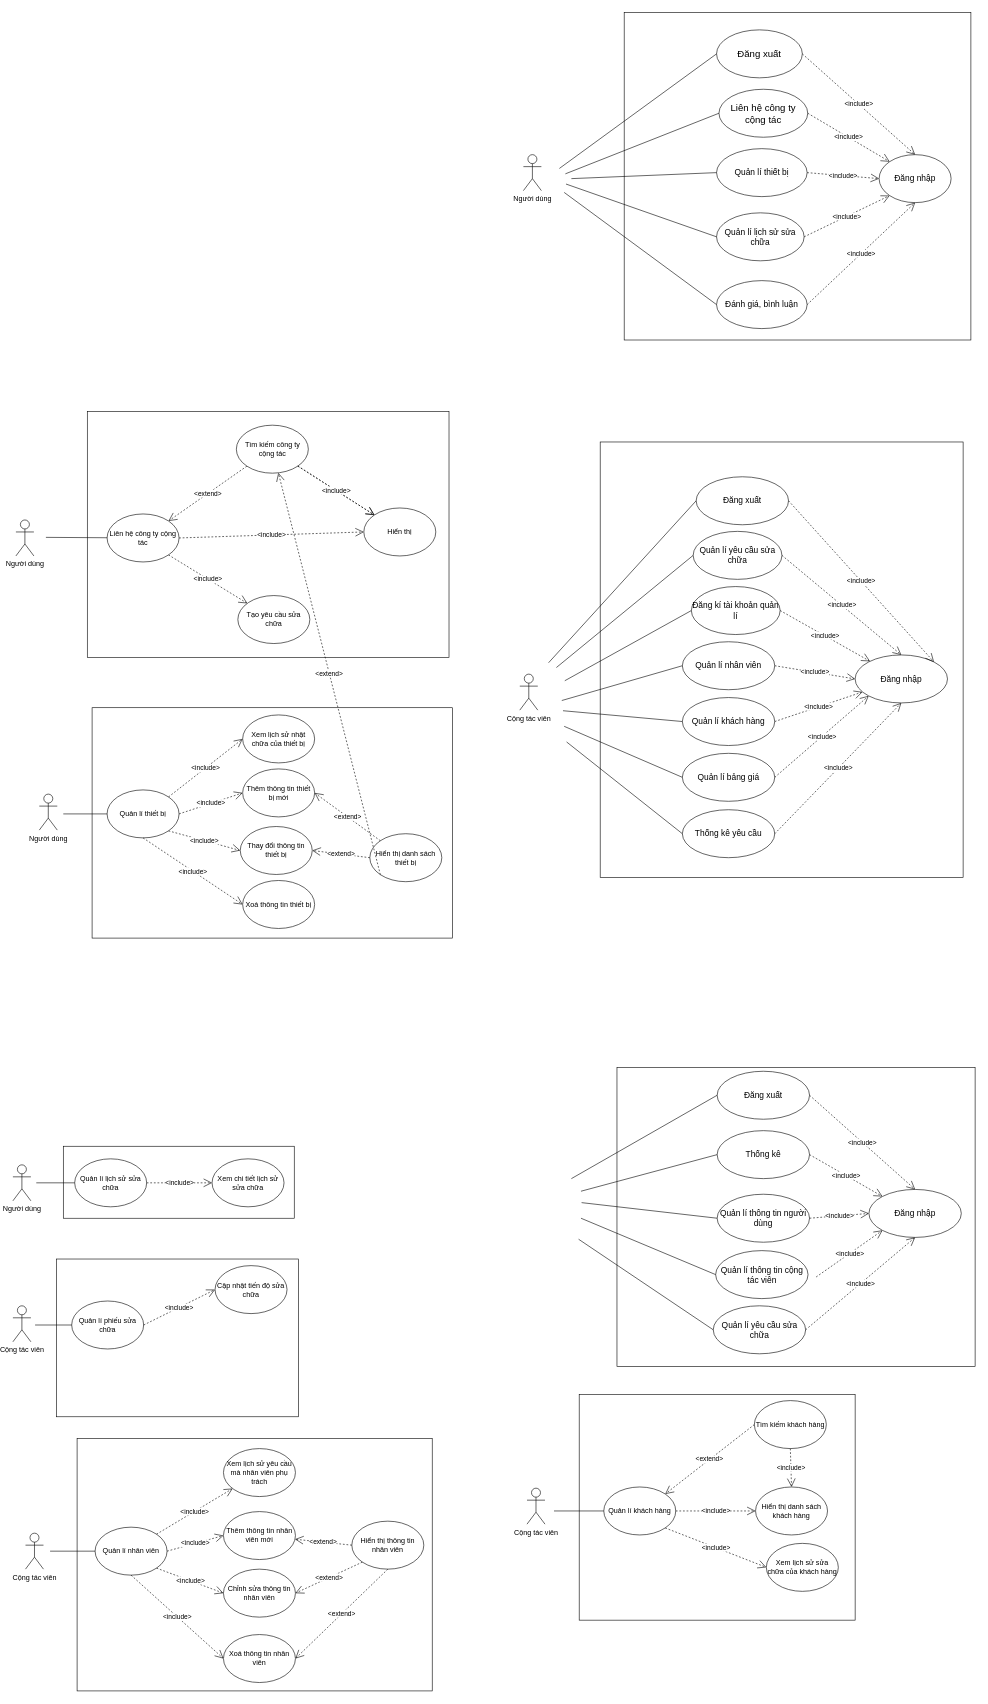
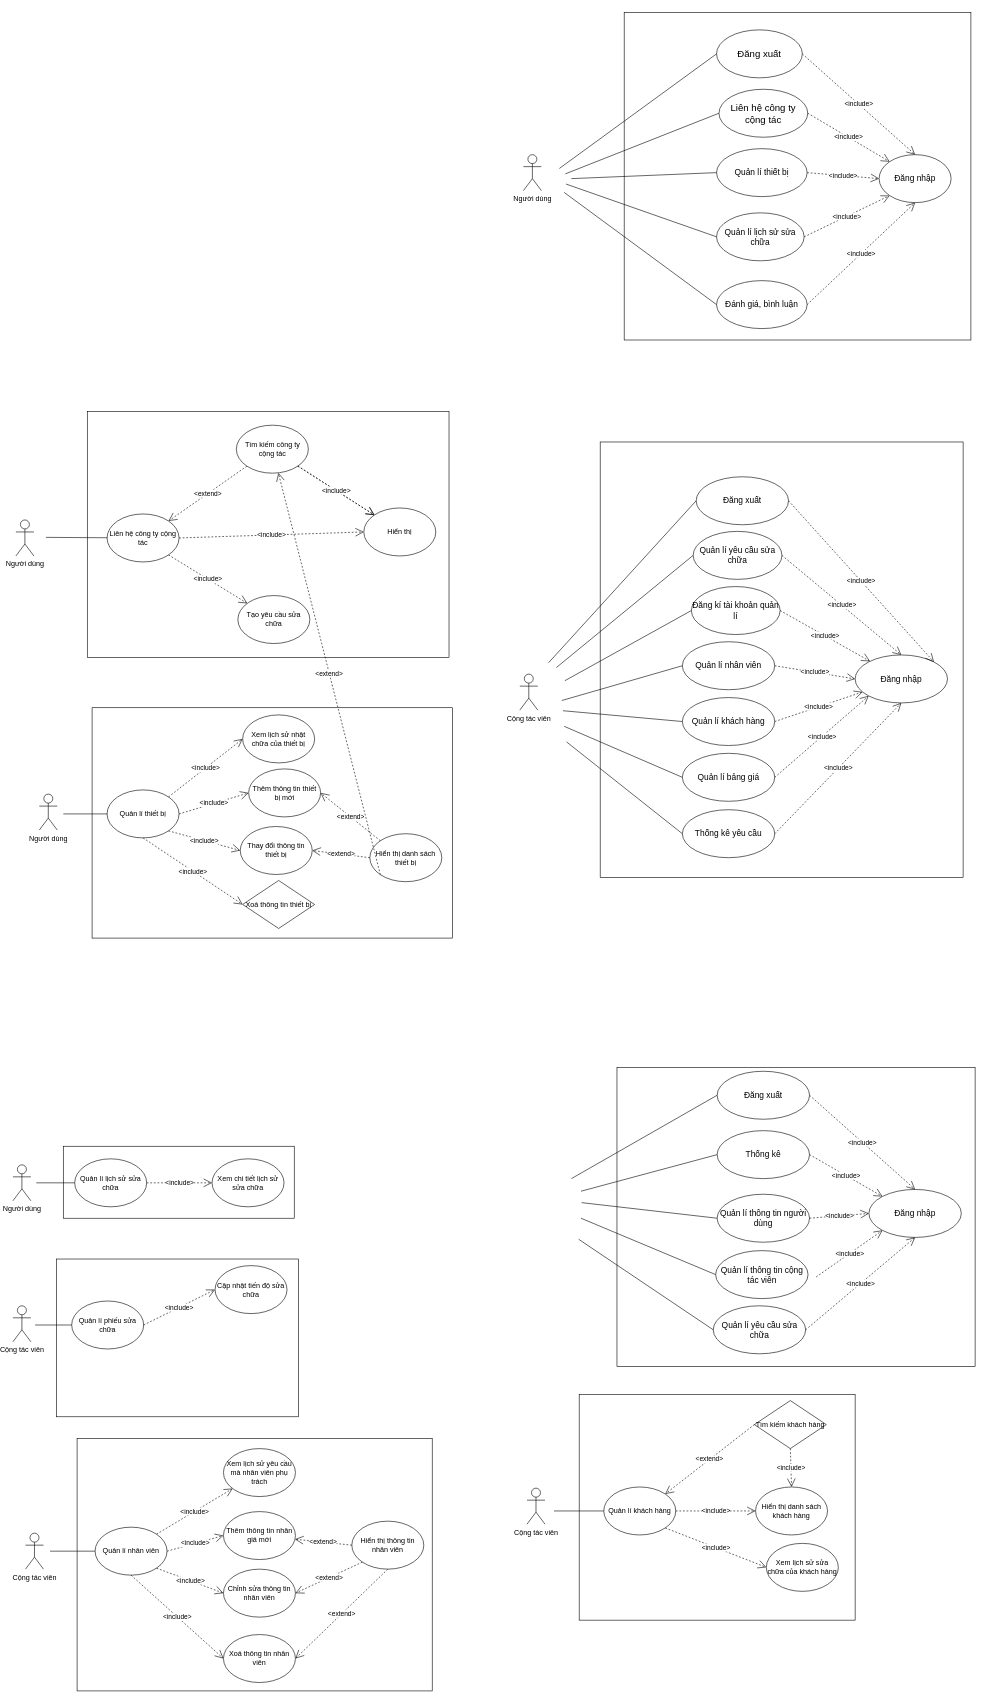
node "Thêm thông tin thiết bị mới": moved (279, 793) -> (285, 793)
node "Xoá thông tin thiết bị": shape ellipse -> diamond
node "Tìm kiếm khách hàng": shape ellipse -> diamond
node "Thêm thông tin nhân viên mới": label "Thêm thông tin nhân viên mới" -> "Thêm thông tin nhân giá mới"
